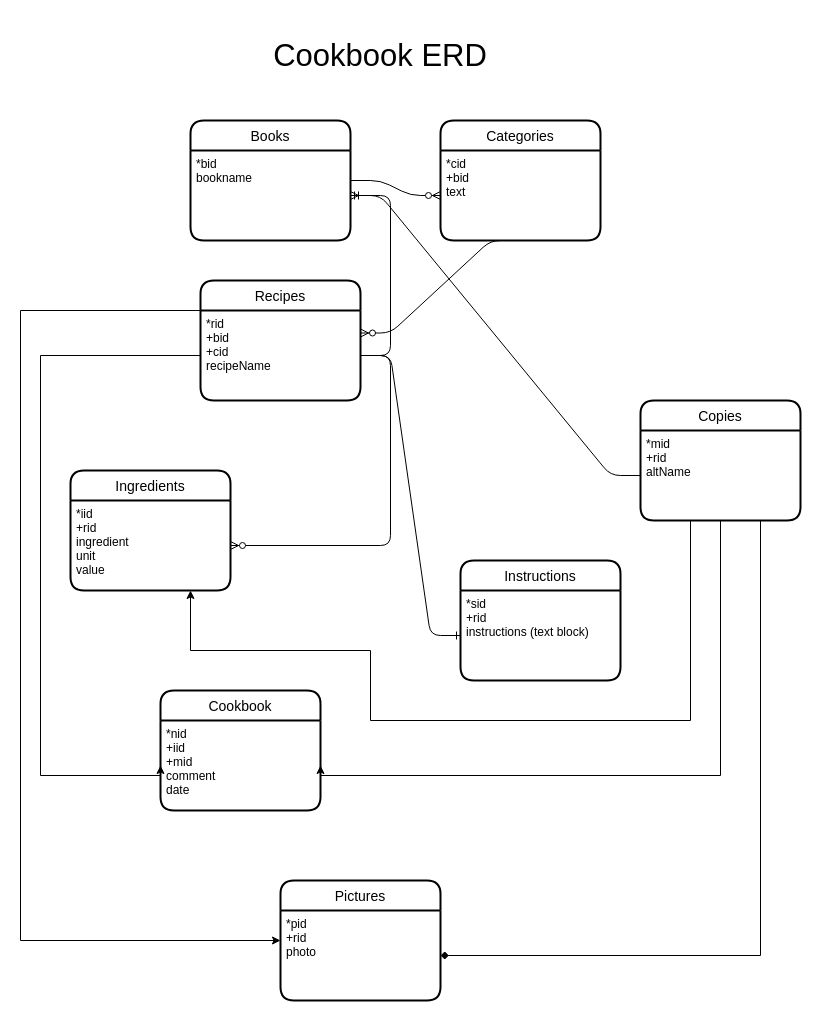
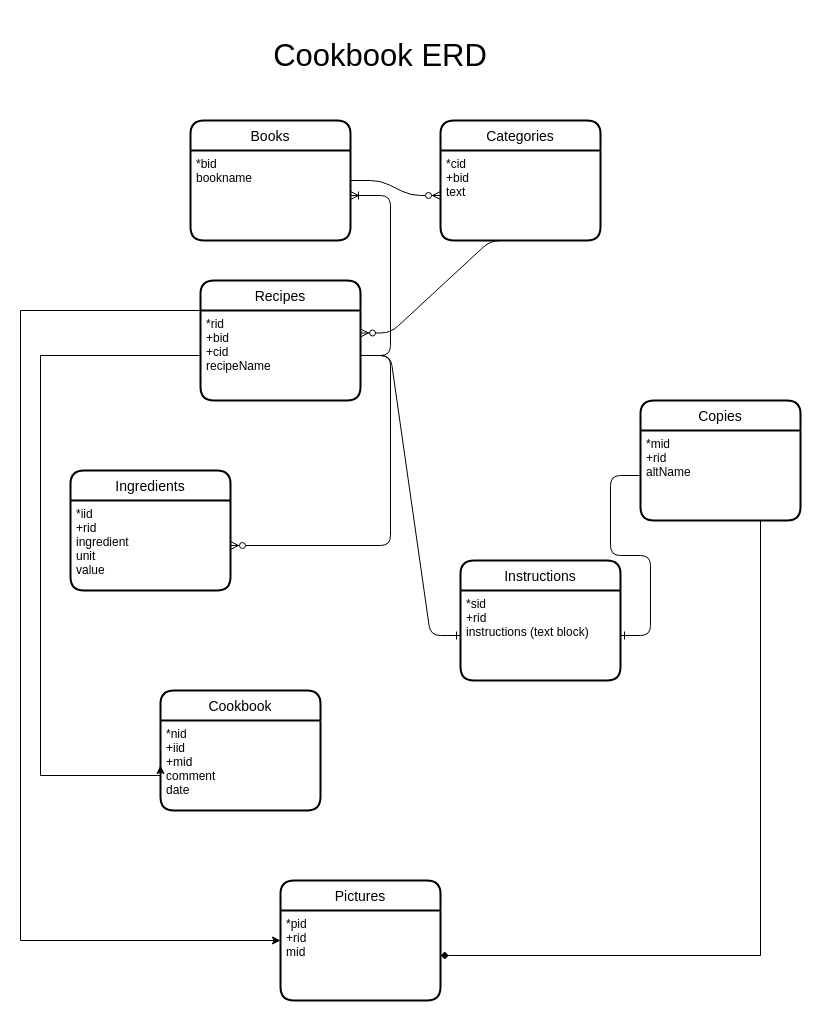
edge "*mid +rid altName" -> "*bid bookname": now "*mid +rid altName" -> "*sid +rid instructions (text block)"
edge "*mid +rid altName" -> "*iid +rid ingredient unit value": removed
edge "*mid +rid altName" -> "*nid +iid +mid comment date": removed
node "*pid +rid photo": label "*pid +rid photo" -> "*pid +rid mid"
